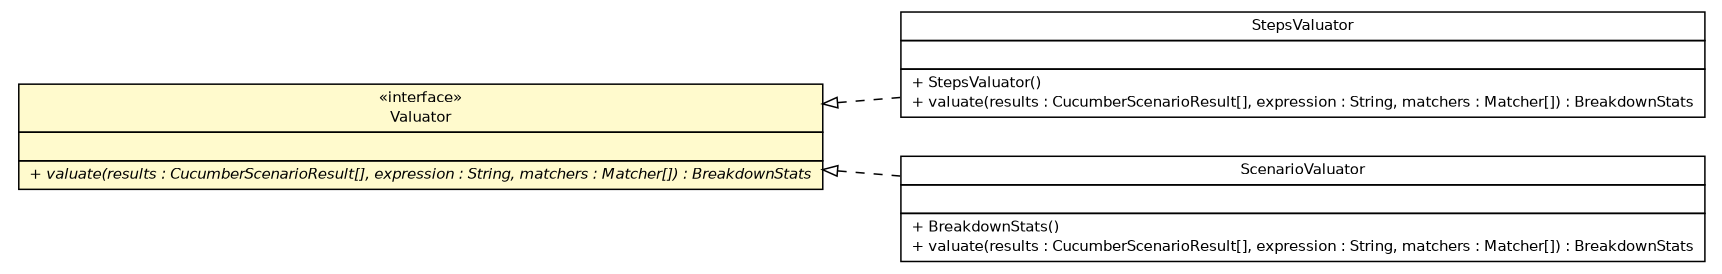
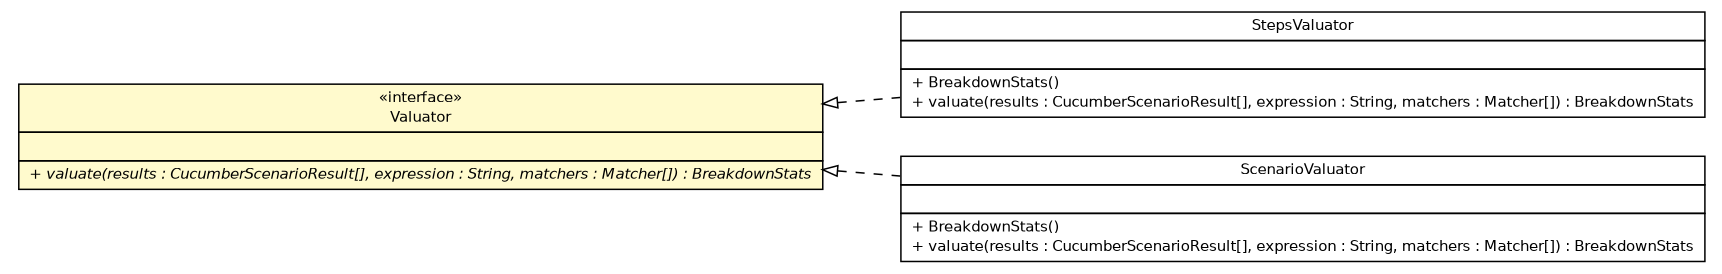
node "StepsValuator": text "+ StepsValuator()" -> "+ BreakdownStats()"
